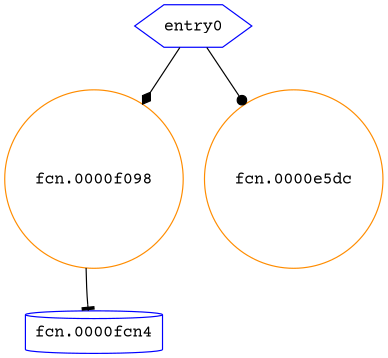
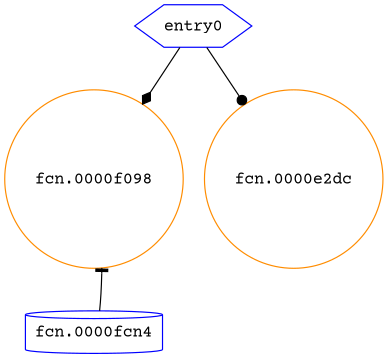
node "fcn.0000e5dc": label "fcn.0000e5dc" -> "fcn.0000e2dc"
edge "fcn.0000f098" -> "fcn.0000fcn4": reversed
